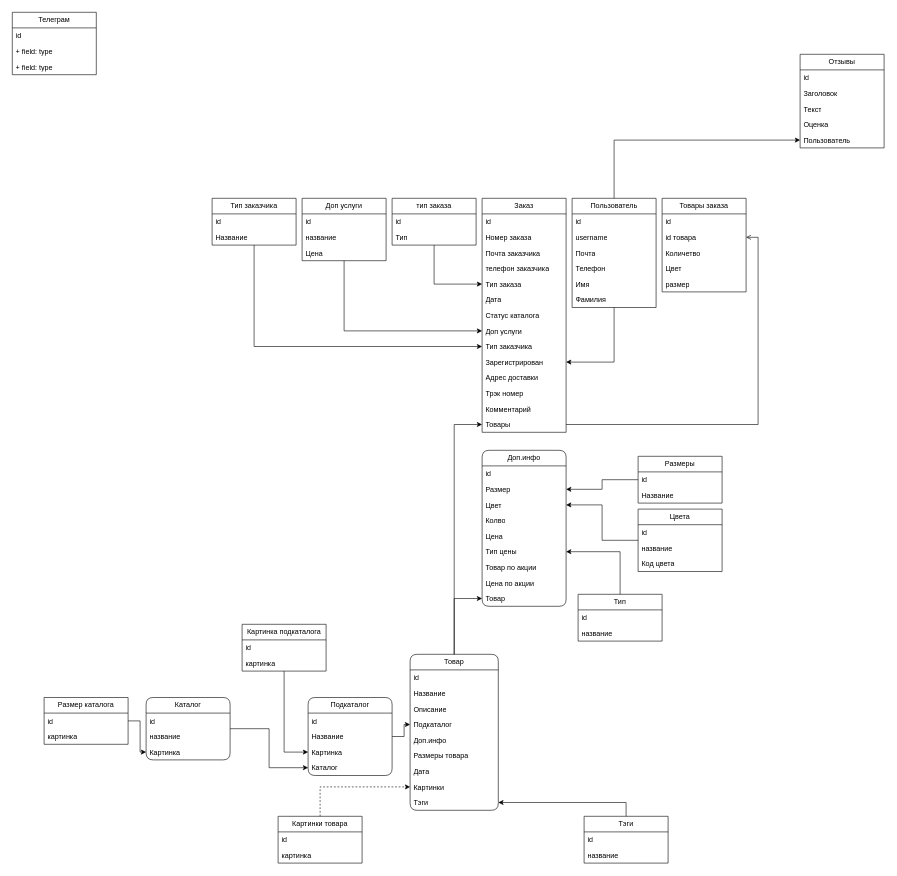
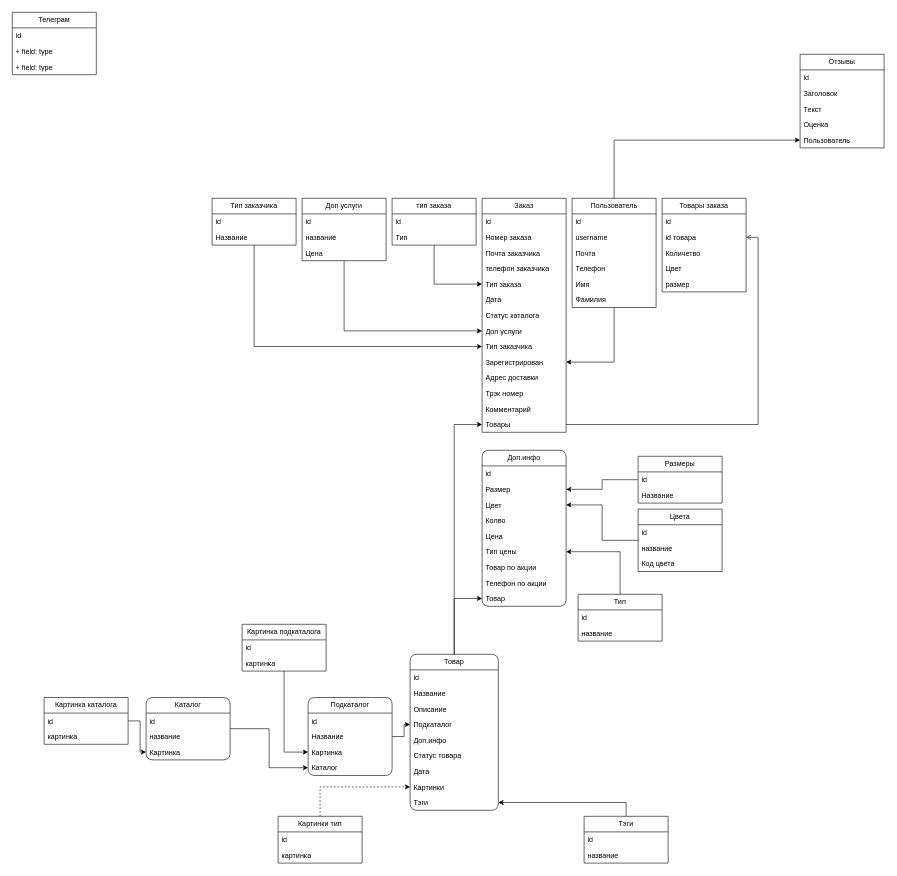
node "Цена по акции": label "Цена по акции" -> "Телефон по акции"
node "Размер каталога": label "Размер каталога" -> "Картинка каталога"
node "Размеры товара": label "Размеры товара" -> "Статус товара"
node "Картинки товара": label "Картинки товара" -> "Картинки тип"
